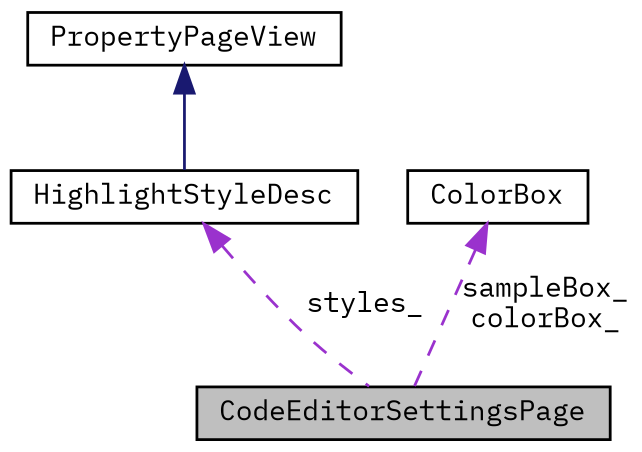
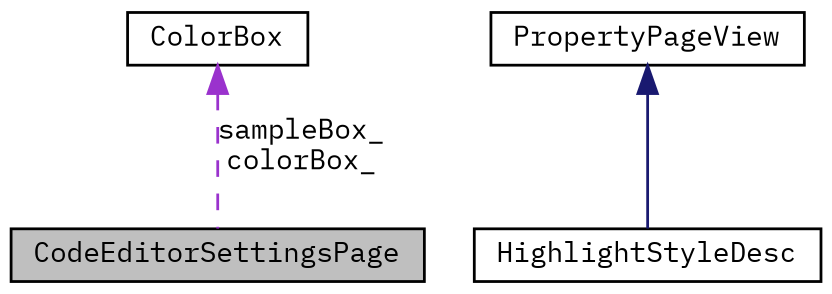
edge "CodeEditorSettingsPage" -> "HighlightStyleDesc": removed, label "styles_"
